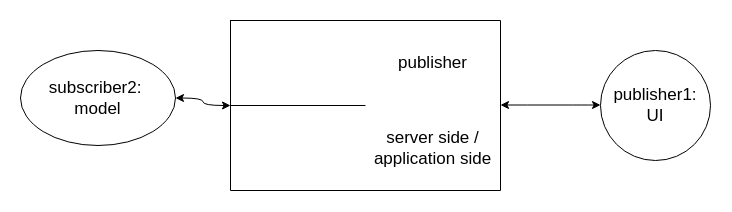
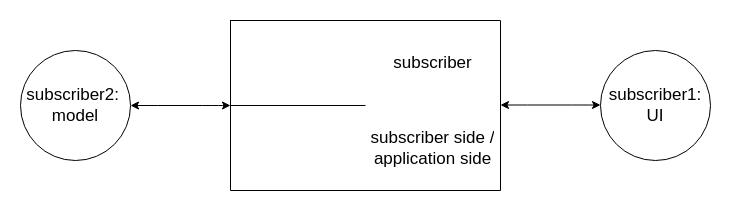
node "publisher": label "publisher" -> "subscriber"
node "subscriber2: model": size 155x95 -> 110x110
node "publisher1:UI": label "publisher1:UI" -> "subscriber1:UI"
node "server side /application side": label "server side /application side" -> "subscriber side /application side"
